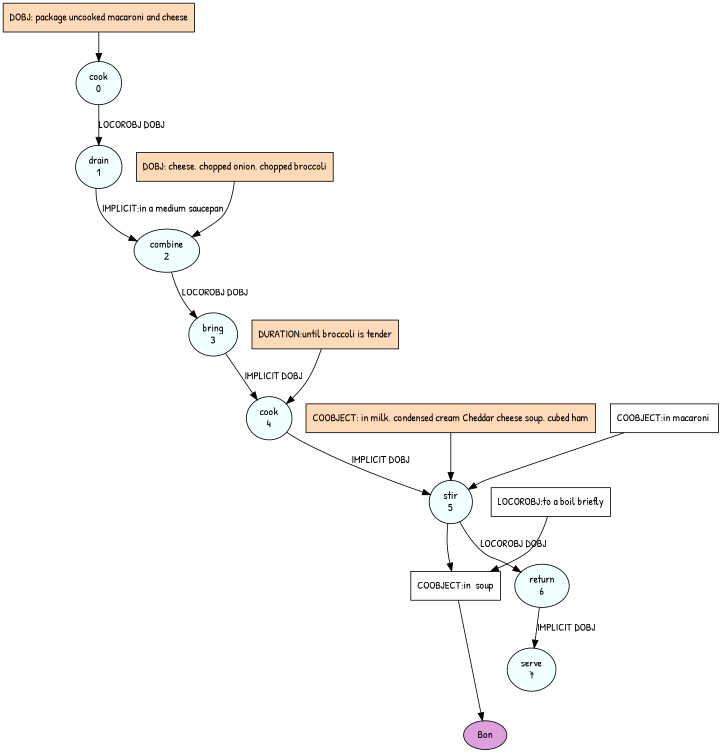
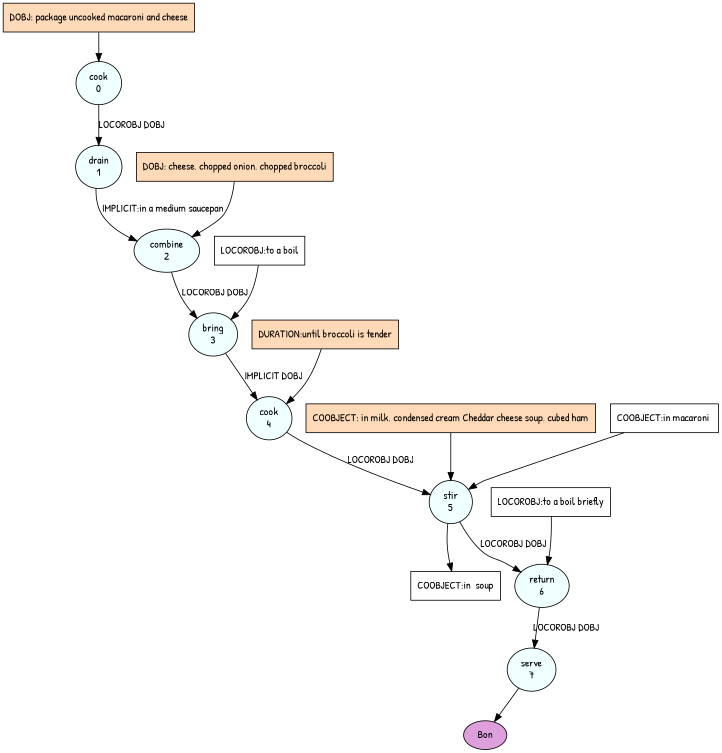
node "LOCOROBJ:to a boil": added
edge "cook 4" -> "stir 5": label "IMPLICIT DOBJ" -> "LOCOROBJ DOBJ"
edge "LOCOROBJ:to a boil briefly" -> "COOBJECT:in  soup": now "LOCOROBJ:to a boil briefly" -> "return 6"
edge "return 6" -> "serve 7": label "IMPLICIT DOBJ" -> "LOCOROBJ DOBJ"
edge "COOBJECT:in  soup" -> "Bon": now "serve 7" -> "Bon"
